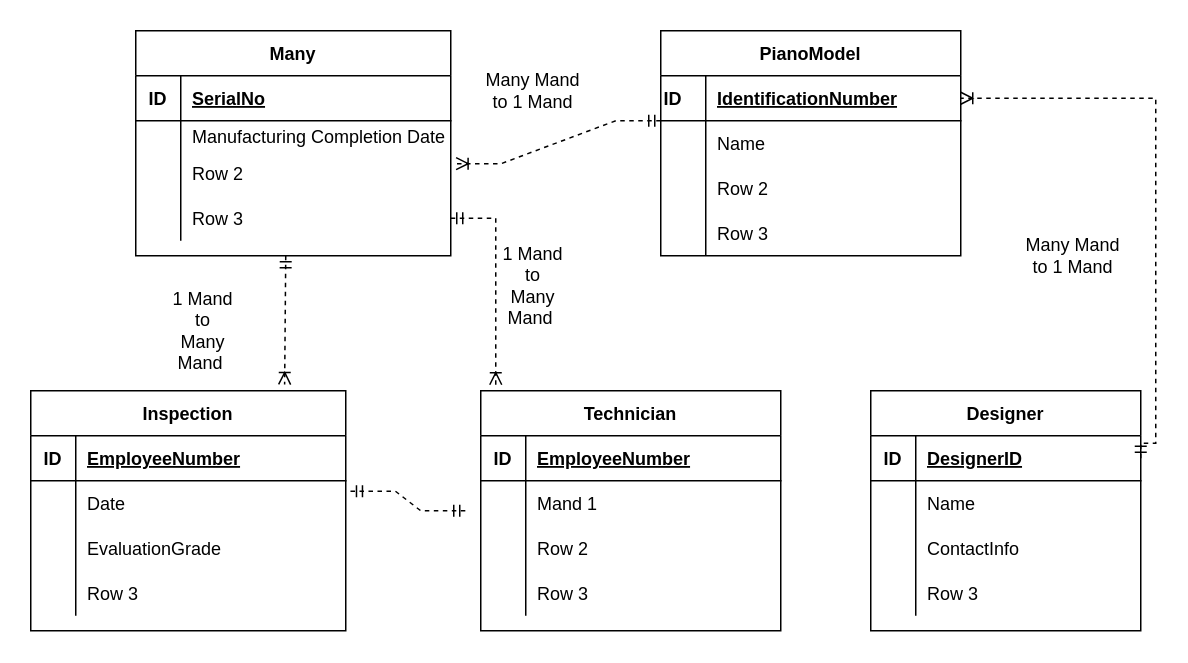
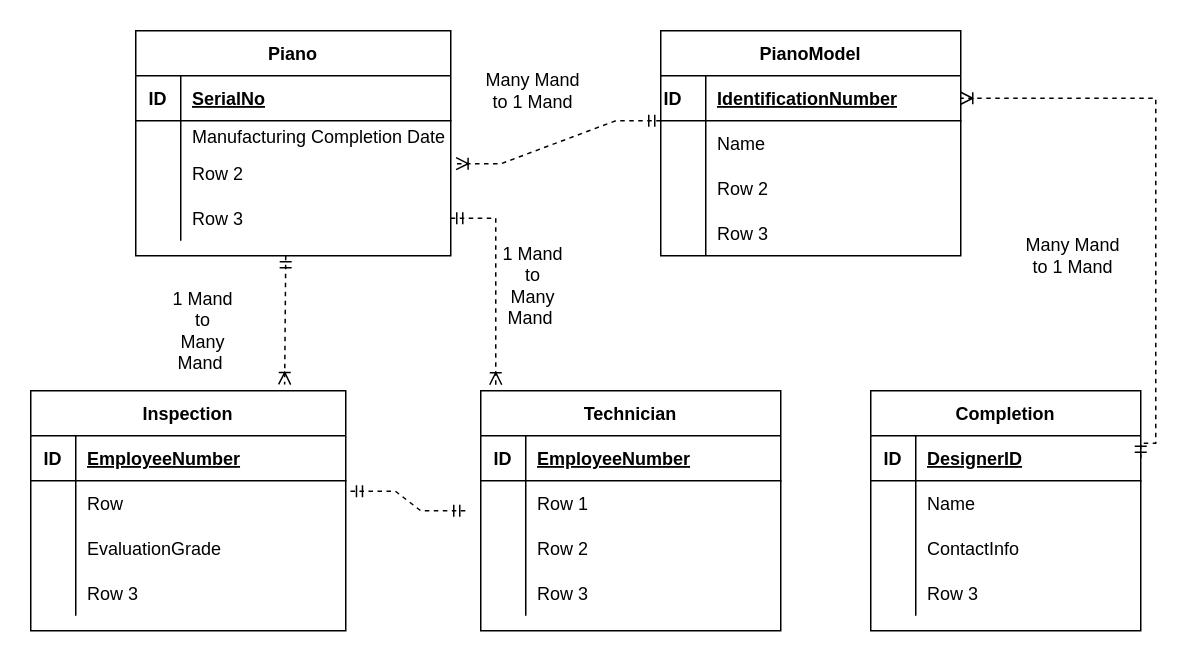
node "Many": label "Many" -> "Piano"
node "Designer": label "Designer" -> "Completion"
node "Date": label "Date" -> "Row"
node "Mand 1": label "Mand 1" -> "Row 1"
